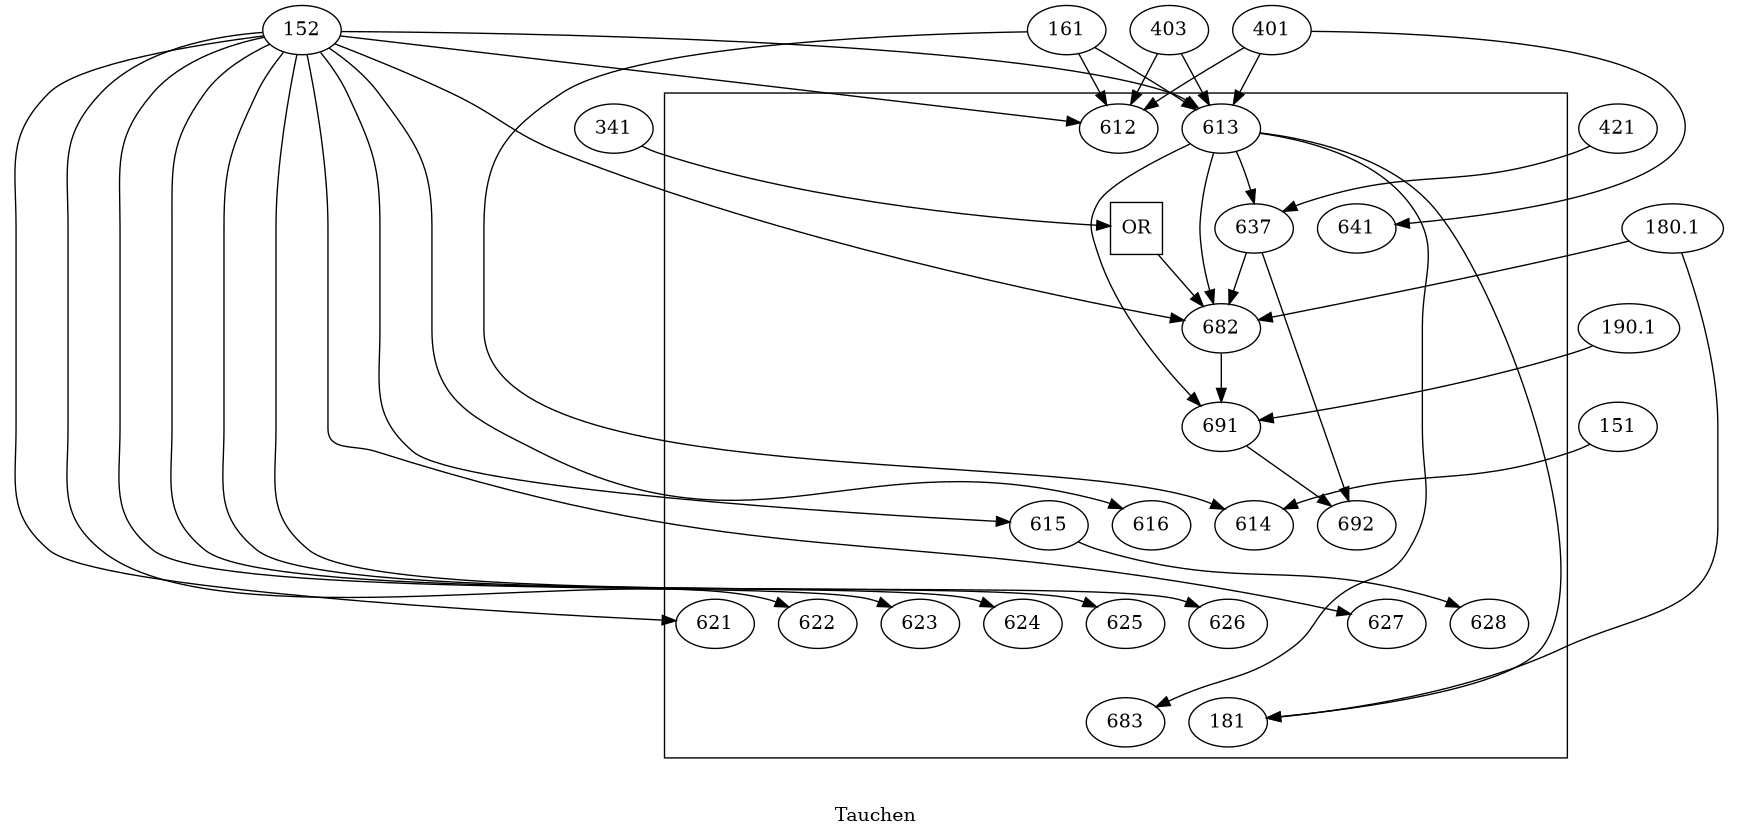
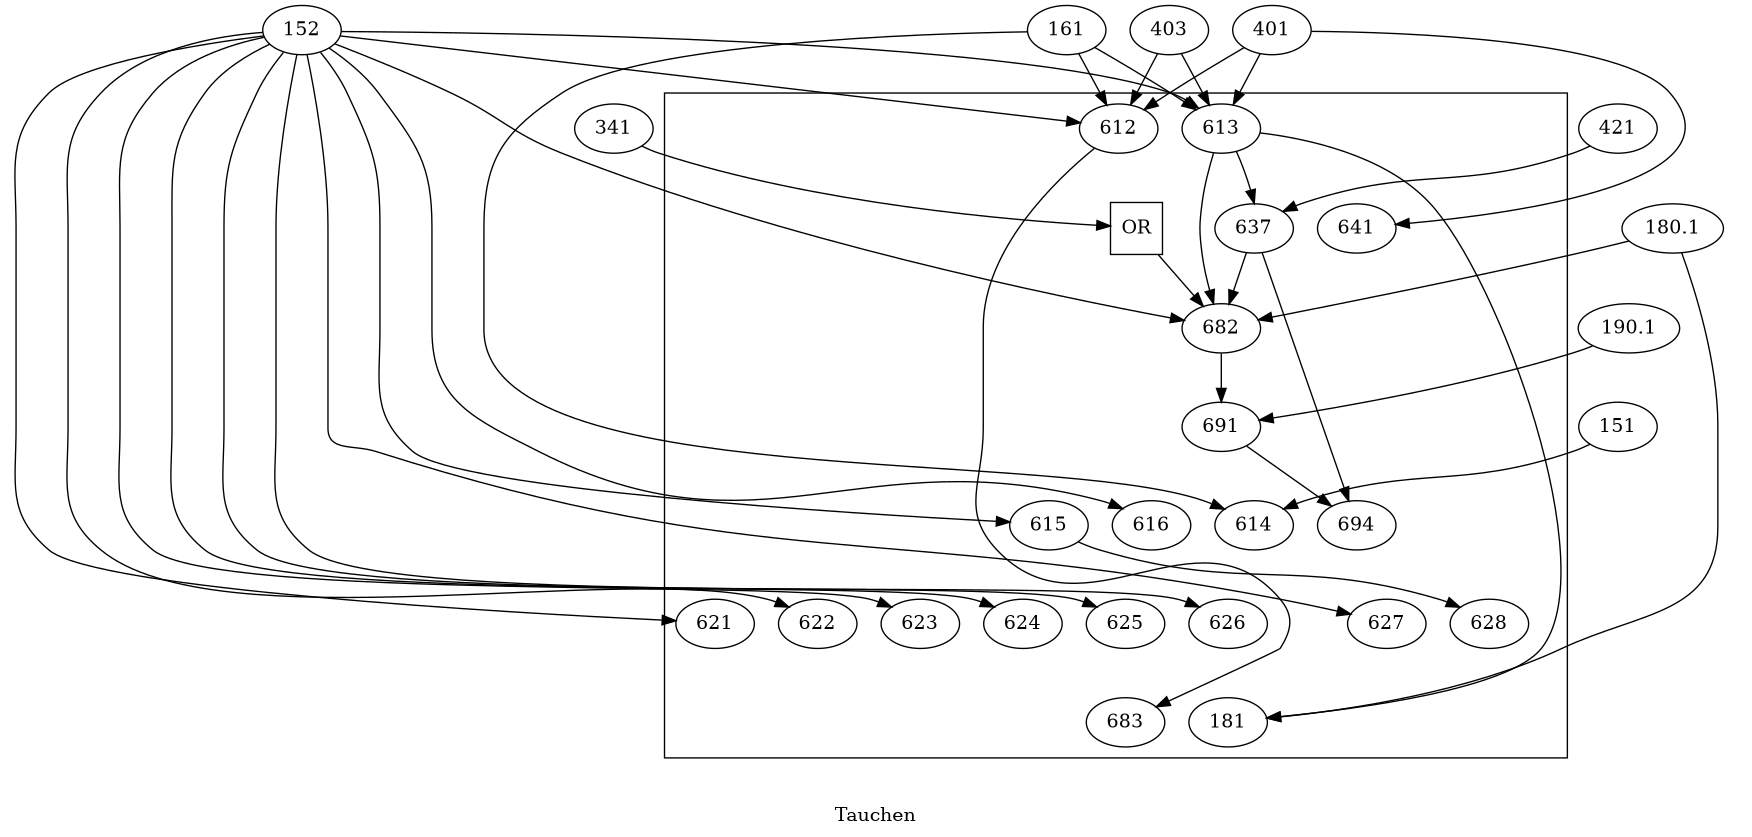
edge "613" -> "691": removed
edge "613" -> "683": now "612" -> "683"
node "692": label "692" -> "694"
